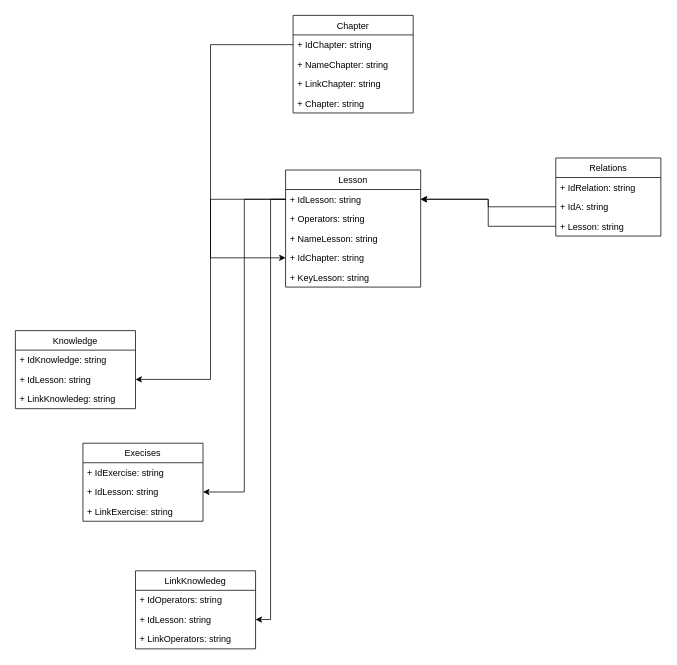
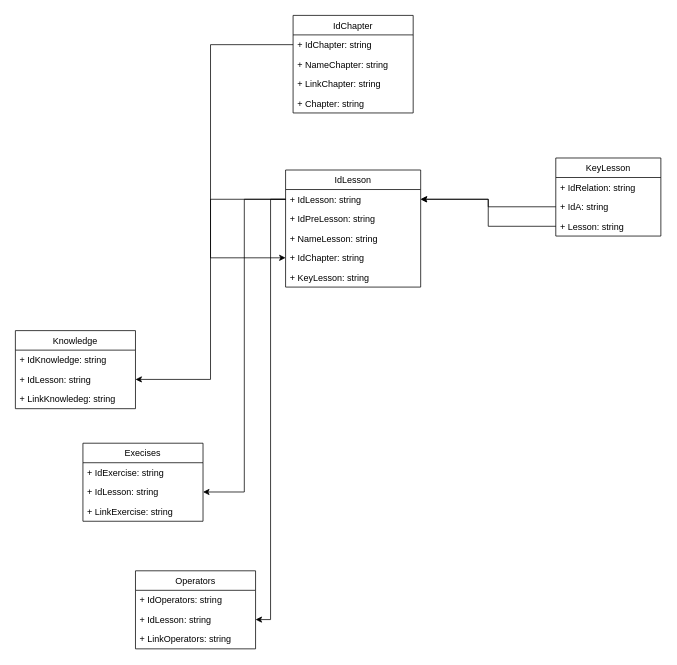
node "Chapter": label "Chapter" -> "IdChapter"
node "Relations": label "Relations" -> "KeyLesson"
node "Lesson": label "Lesson" -> "IdLesson"
node "+ Operators: string": label "+ Operators: string" -> "+ IdPreLesson: string"
node "LinkKnowledeg": label "LinkKnowledeg" -> "Operators"
